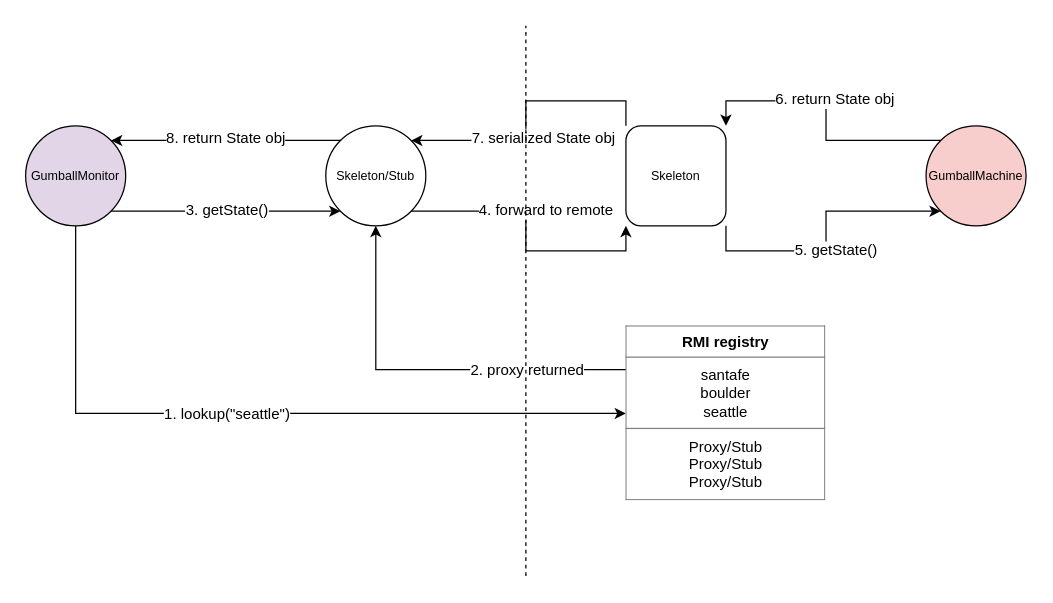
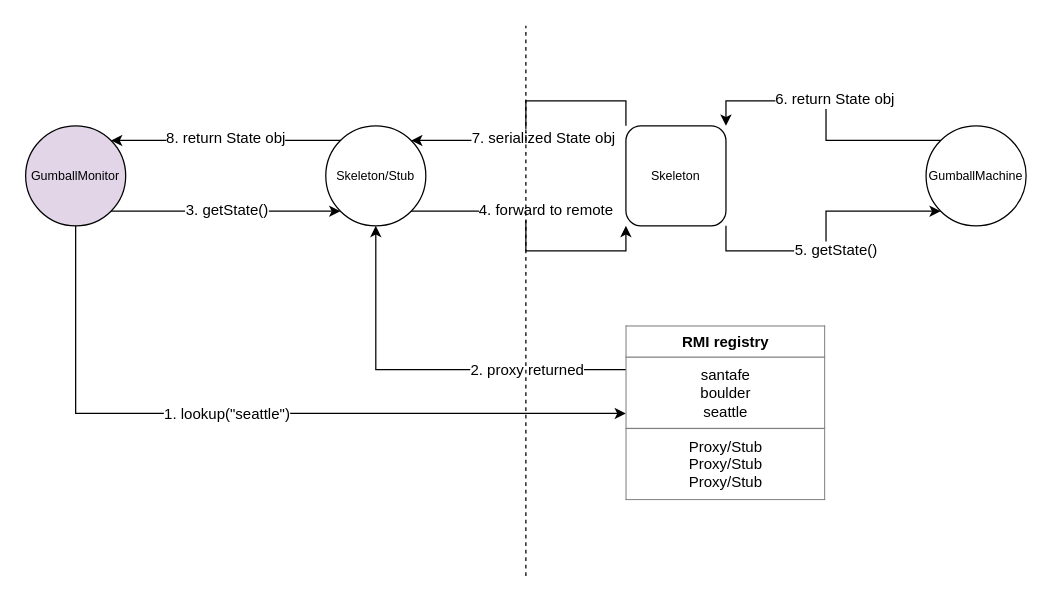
node "GumballMachine": fillcolor #f8cecc -> #ffffff
